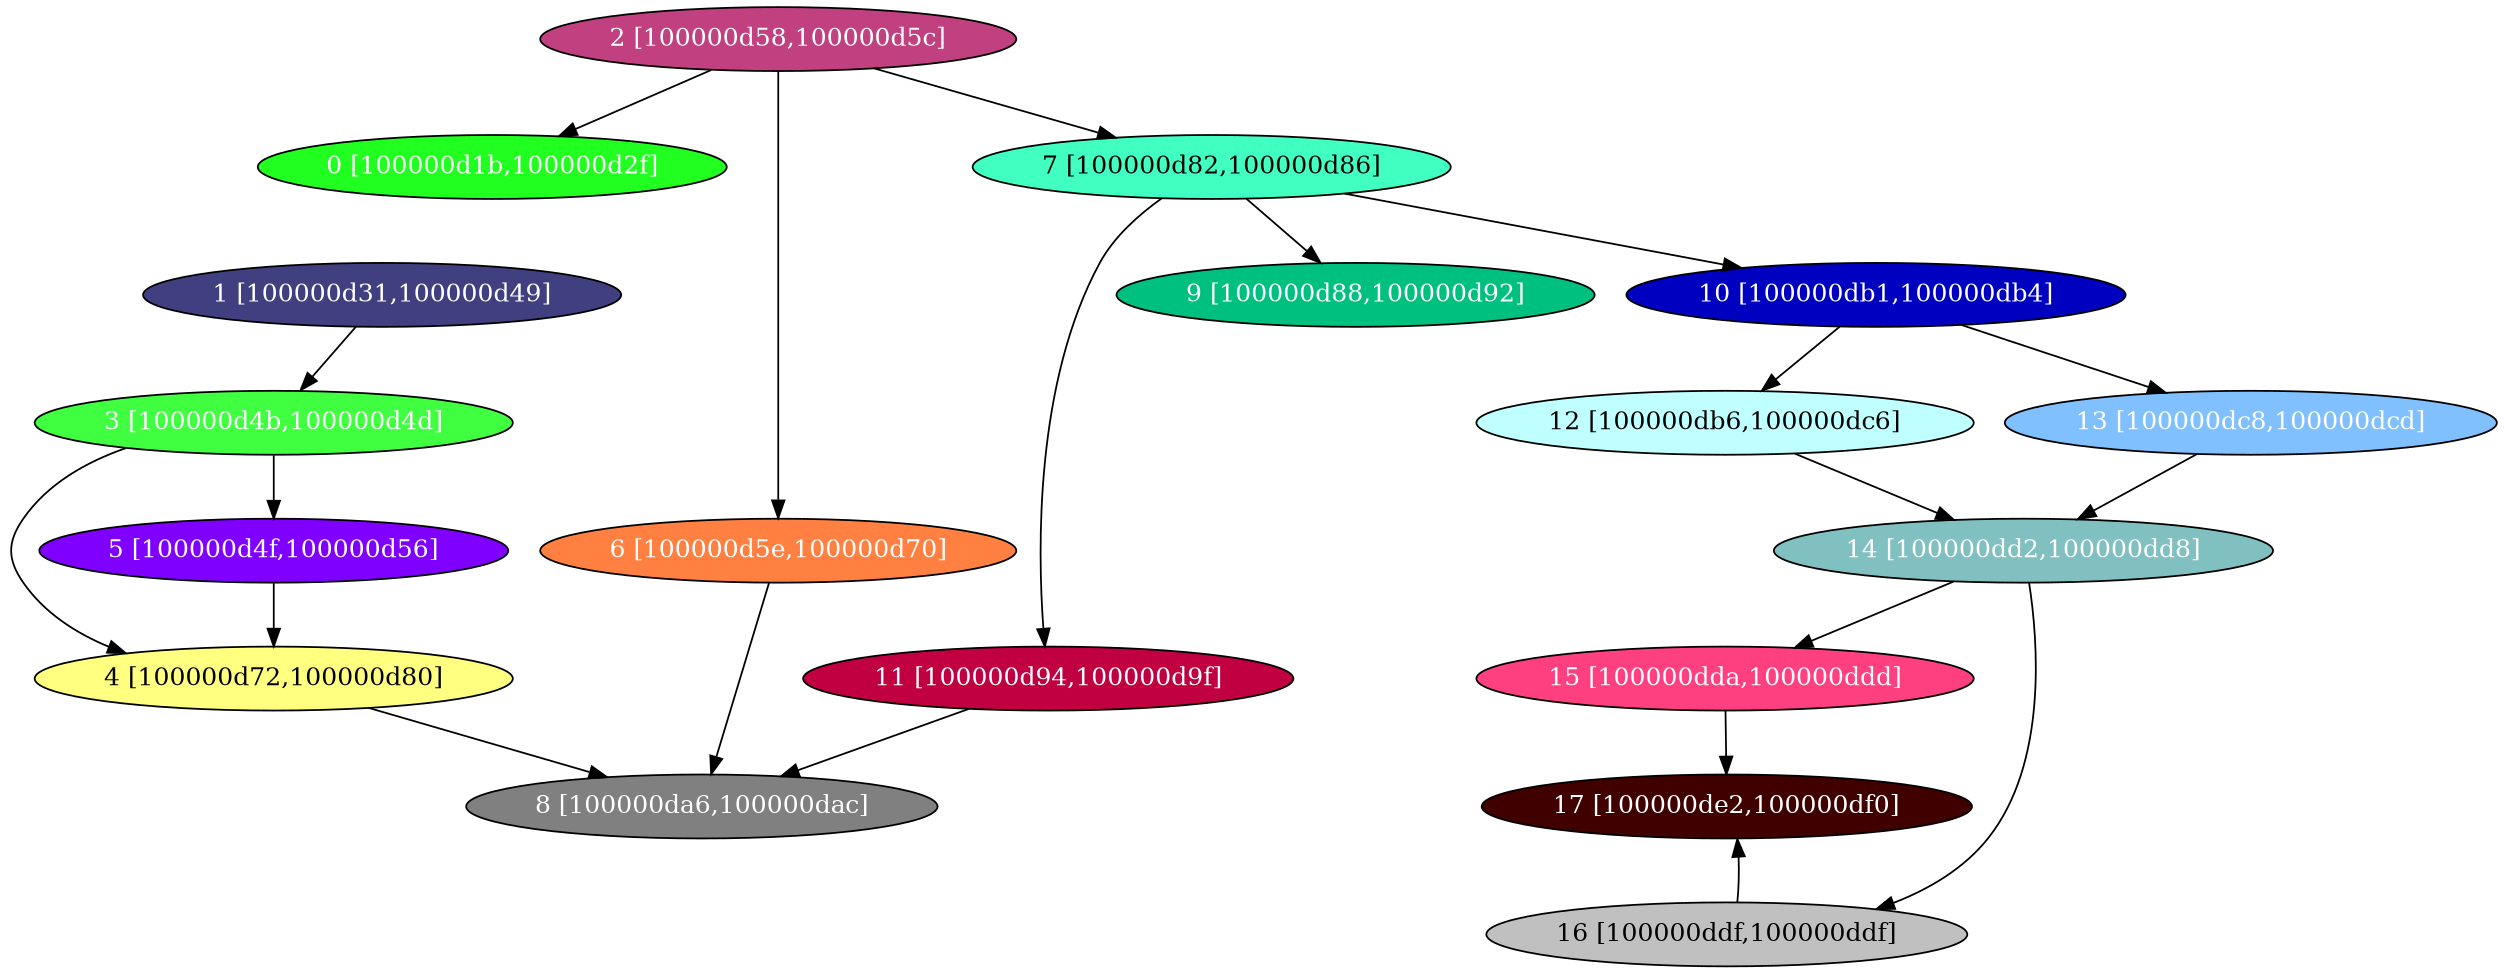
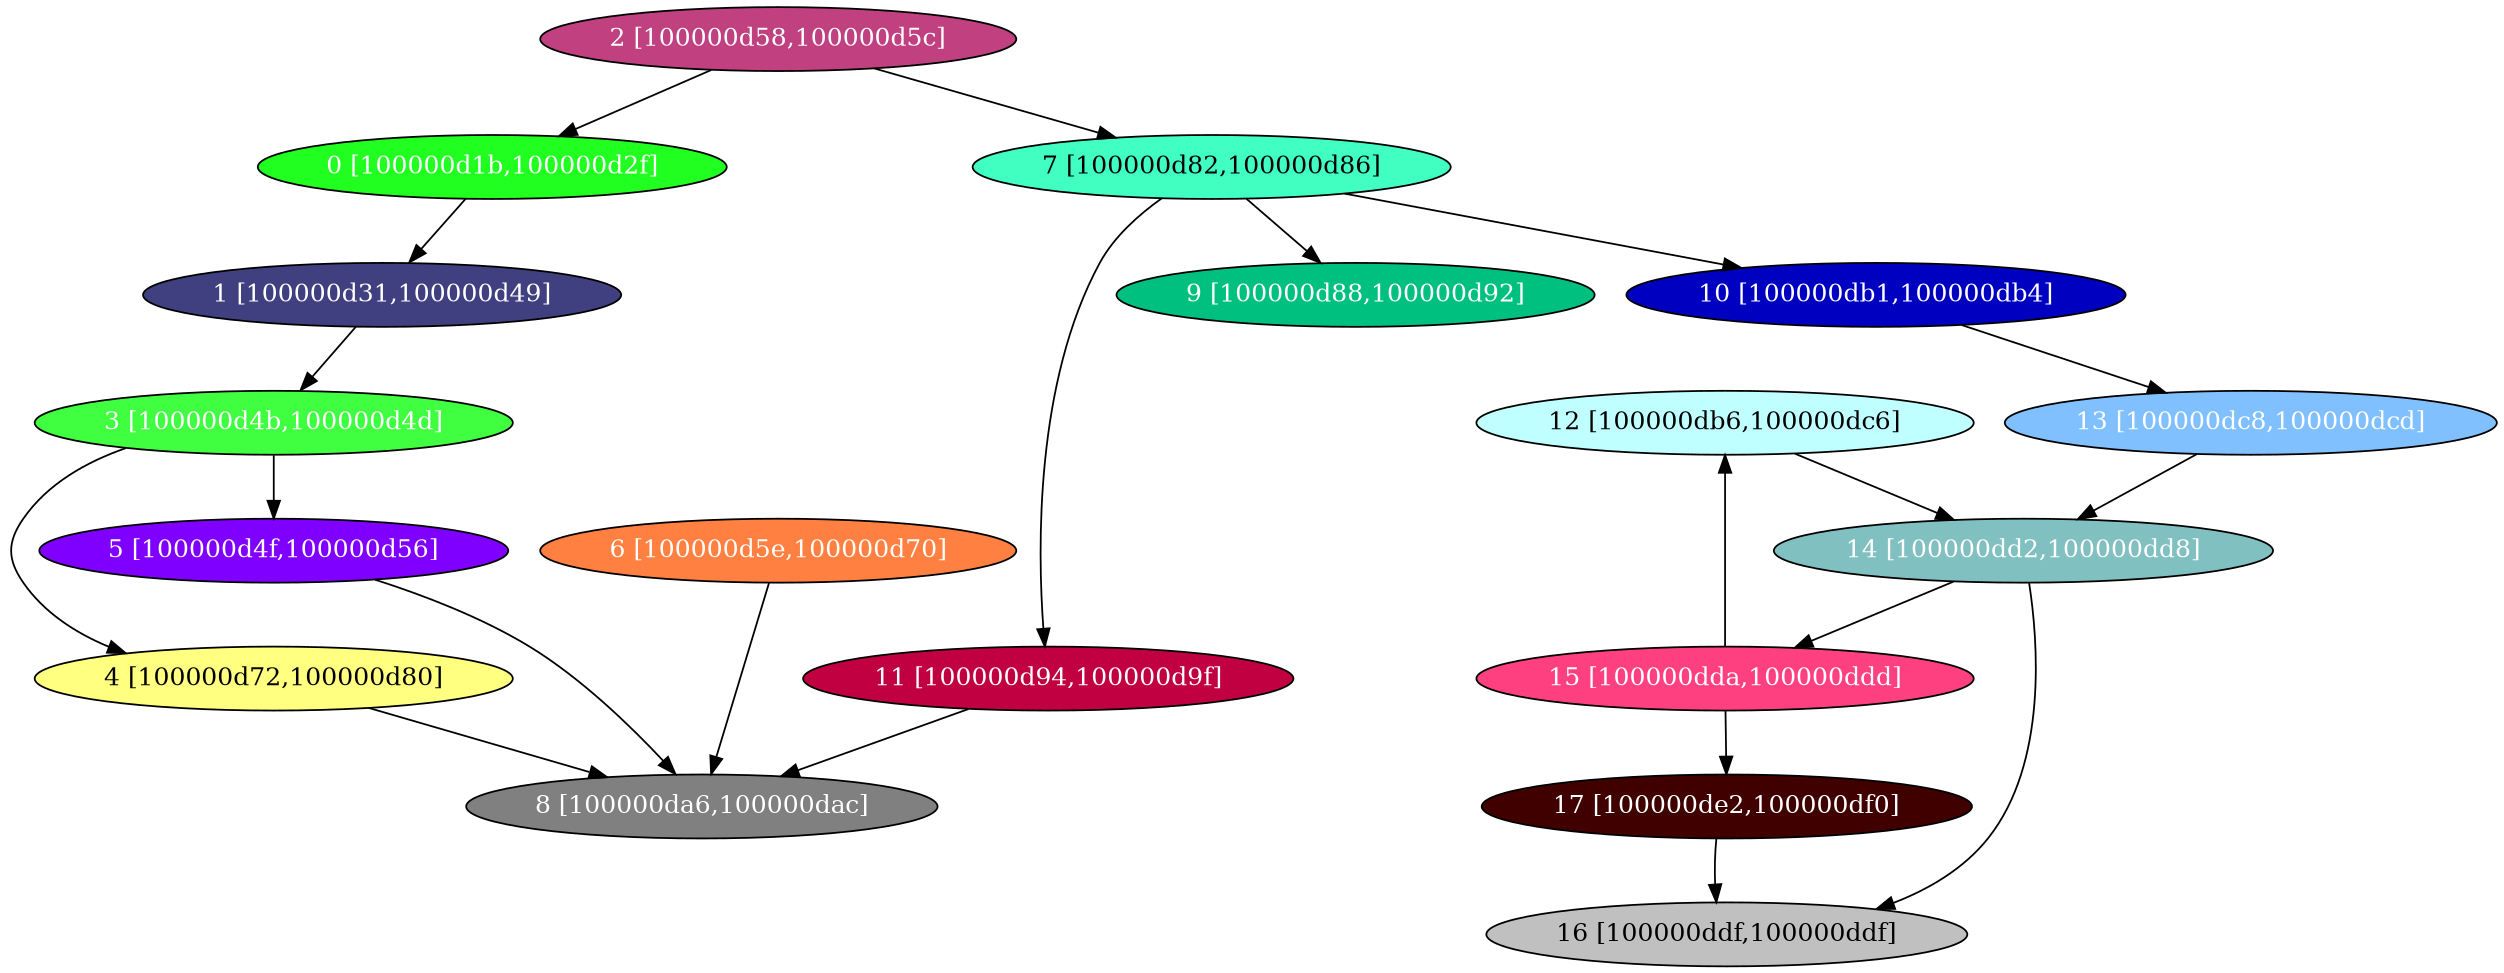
edge "0 [100000d1b,100000d2f]" -> "1 [100000d31,100000d49]": added
edge "2 [100000d58,100000d5c]" -> "6 [100000d5e,100000d70]": removed
edge "10 [100000db1,100000db4]" -> "12 [100000db6,100000dc6]": now "15 [100000dda,100000ddd]" -> "12 [100000db6,100000dc6]"
edge "5 [100000d4f,100000d56]" -> "4 [100000d72,100000d80]": now "5 [100000d4f,100000d56]" -> "8 [100000da6,100000dac]"
edge "16 [100000ddf,100000ddf]" -> "17 [100000de2,100000df0]": reversed
